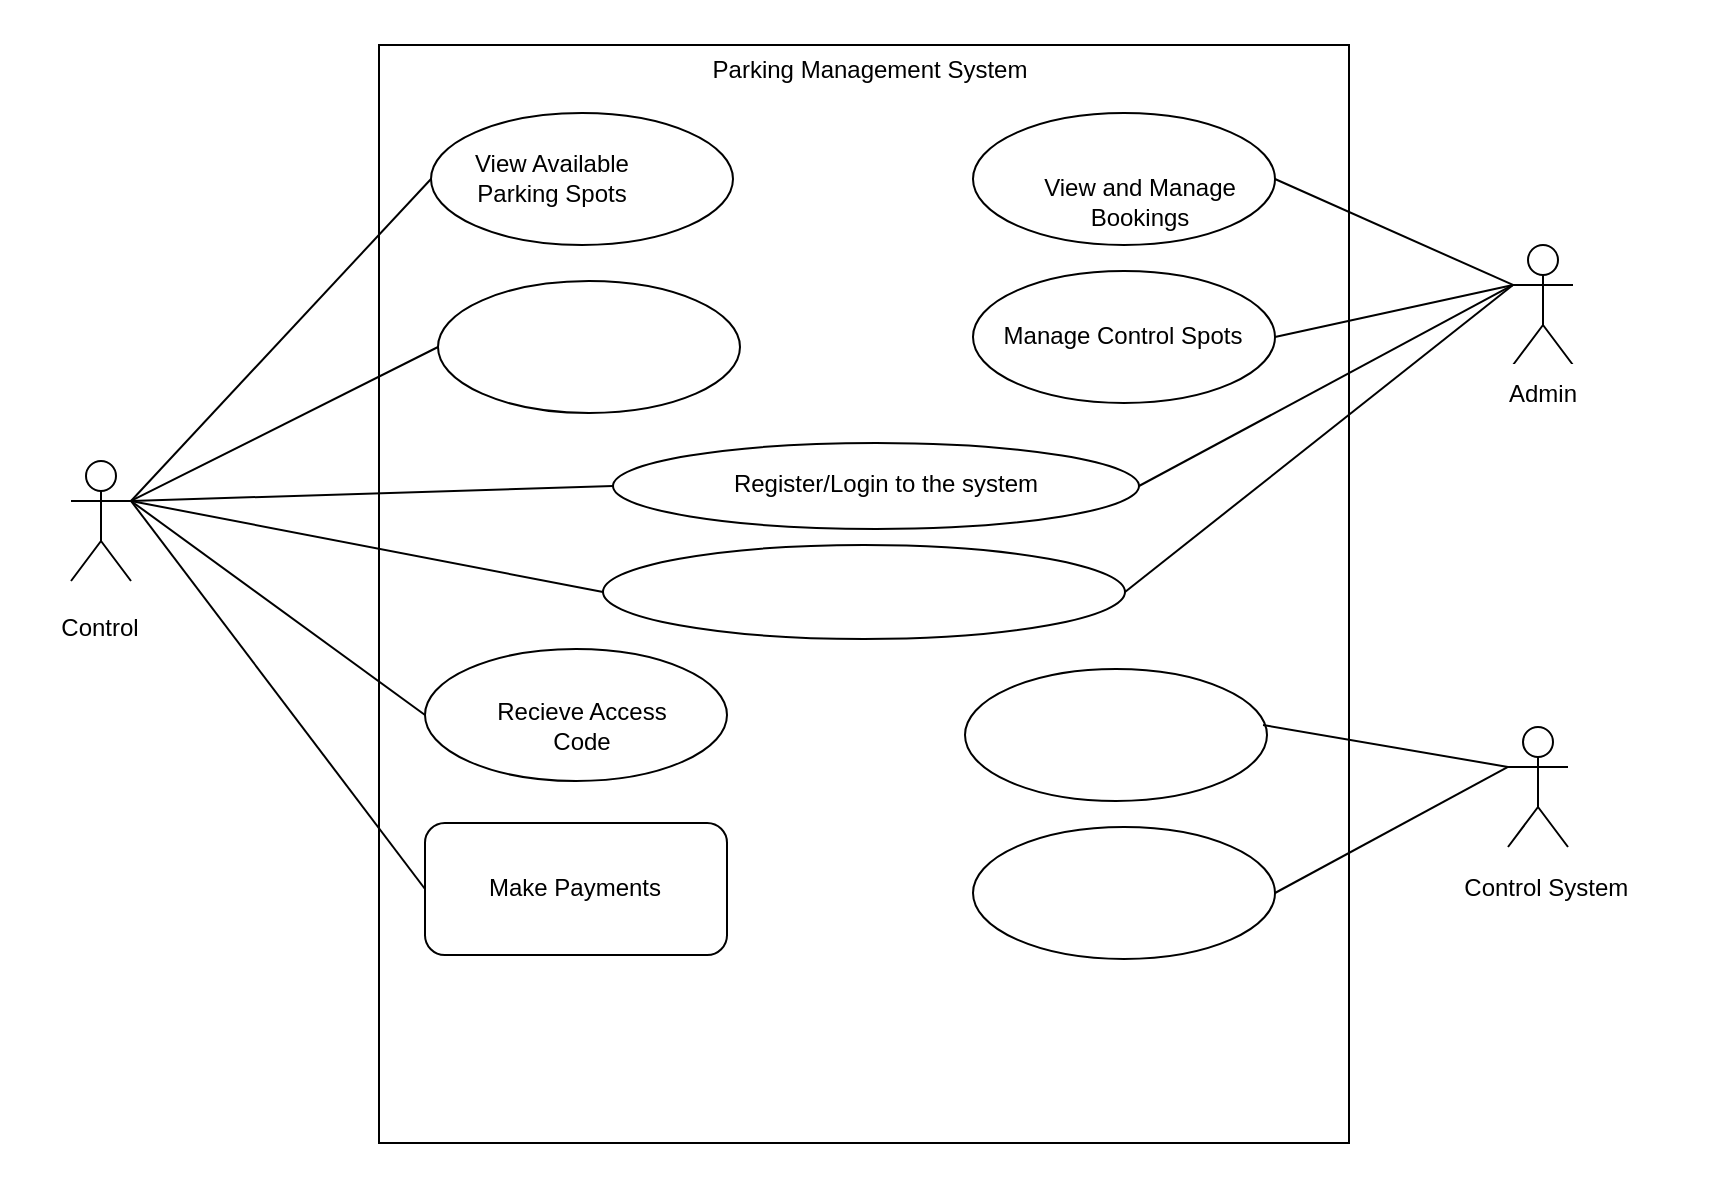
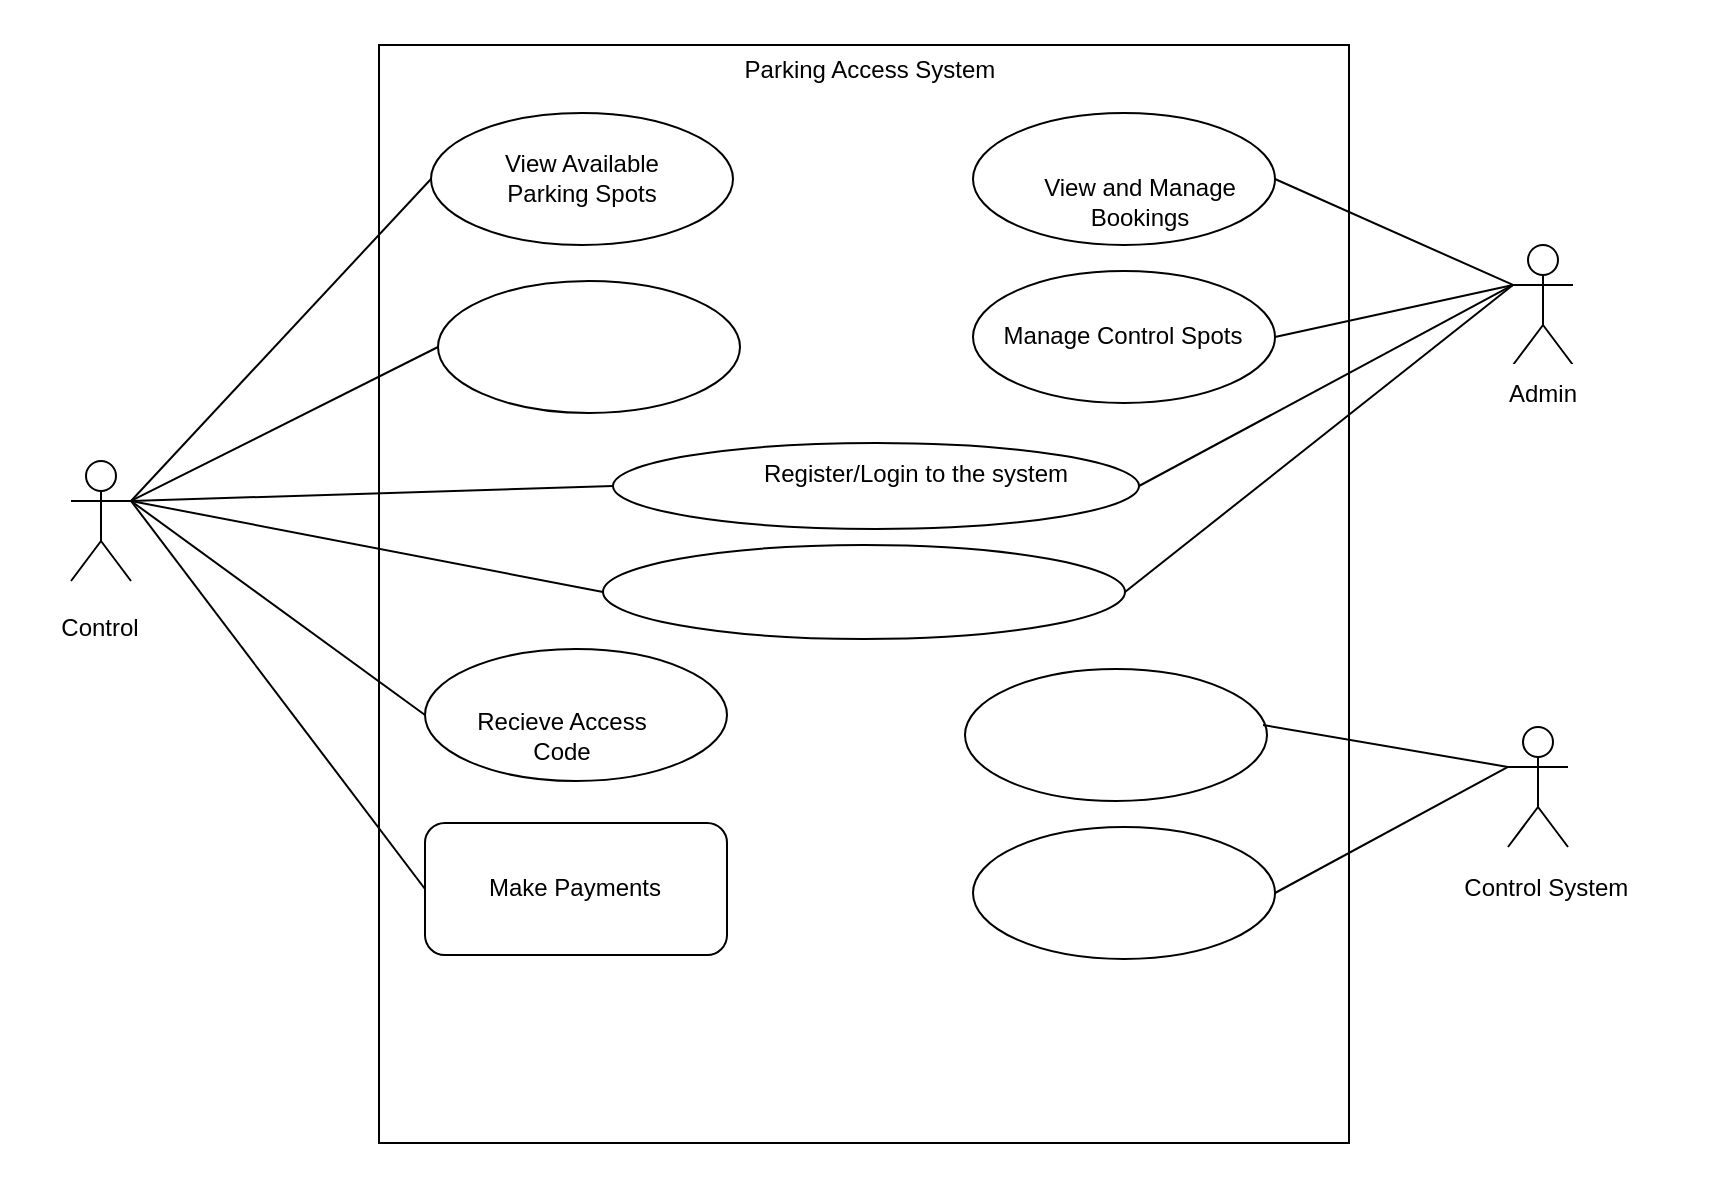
node "Parking Management System": label "Parking Management System" -> "Parking Access System"
node "View Available Parking Spots": moved (552, 179) -> (582, 179)
node "Register/Login to the system": moved (886, 485) -> (916, 475)
node "Recieve Access Code": moved (582, 727) -> (562, 737)
